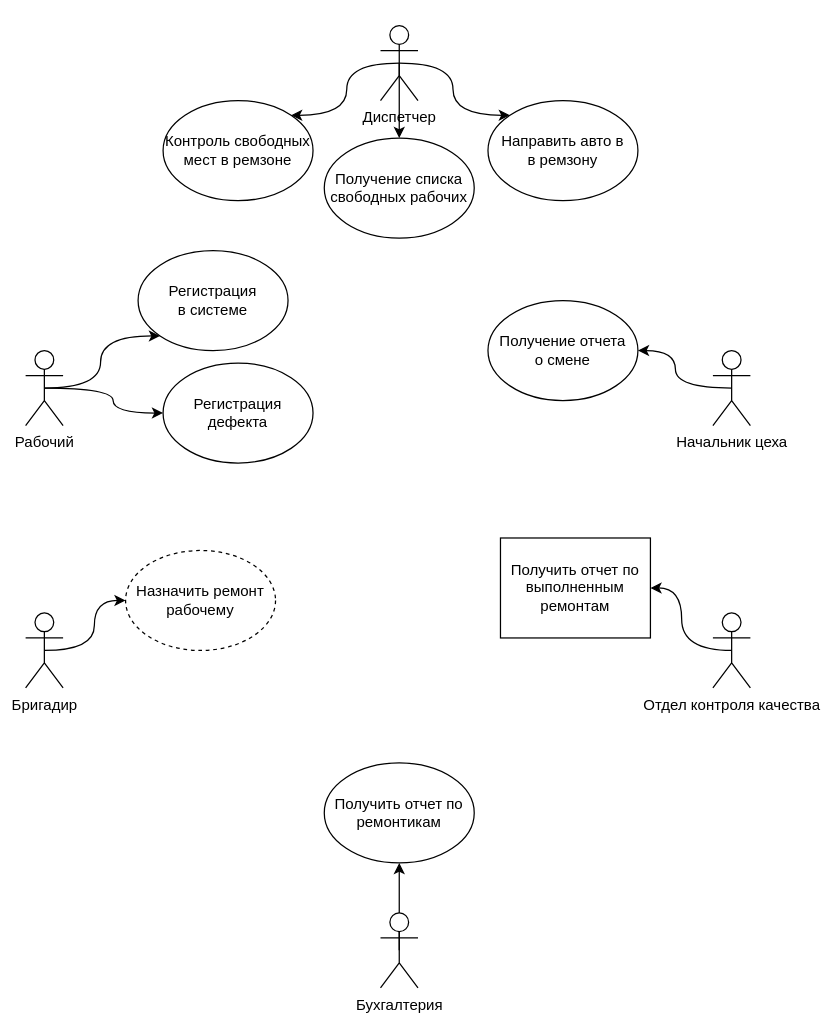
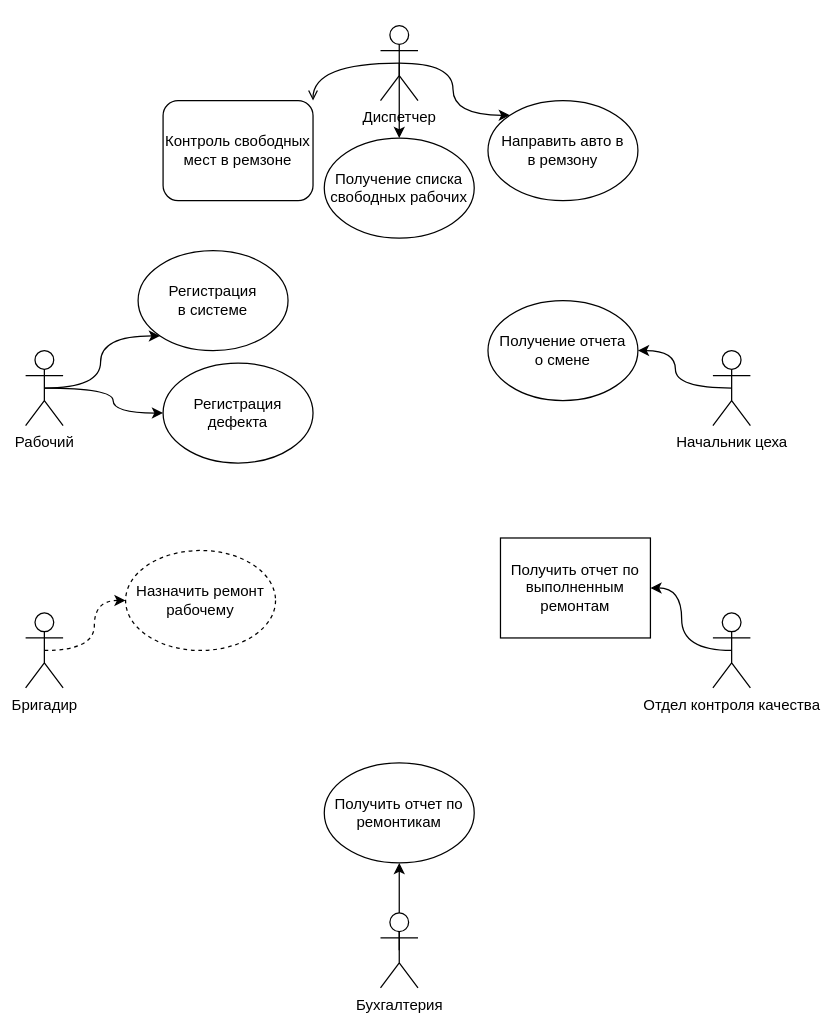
edge "Диспетчер" -> "Контроль свободных мест в ремзоне": arrowhead classic -> open
node "Контроль свободных мест в ремзоне": shape ellipse -> rounded rectangle
edge "Бригадир" -> "Назначить ремонт рабочему": style solid -> dashed
